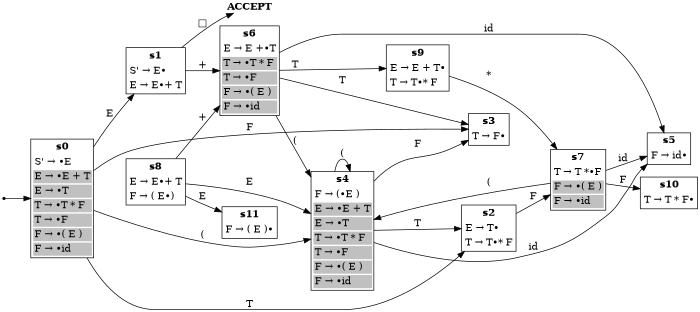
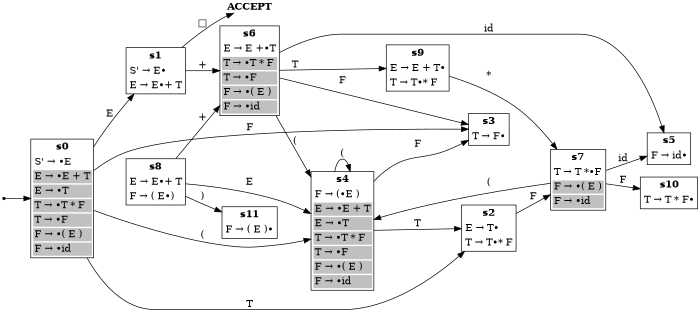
edge "s6" -> "s3": label "T" -> "F"
edge "s8" -> "s11": label "E" -> ")"
edge "s4" -> "s5": removed, label "id"
